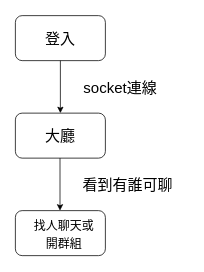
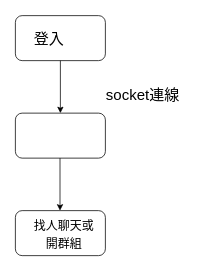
node "登入": moved (60, 38) -> (49, 38)
node "socket連線": moved (120, 87) -> (143, 94)
node "大廳": removed
node "看到有誰可聊": removed
